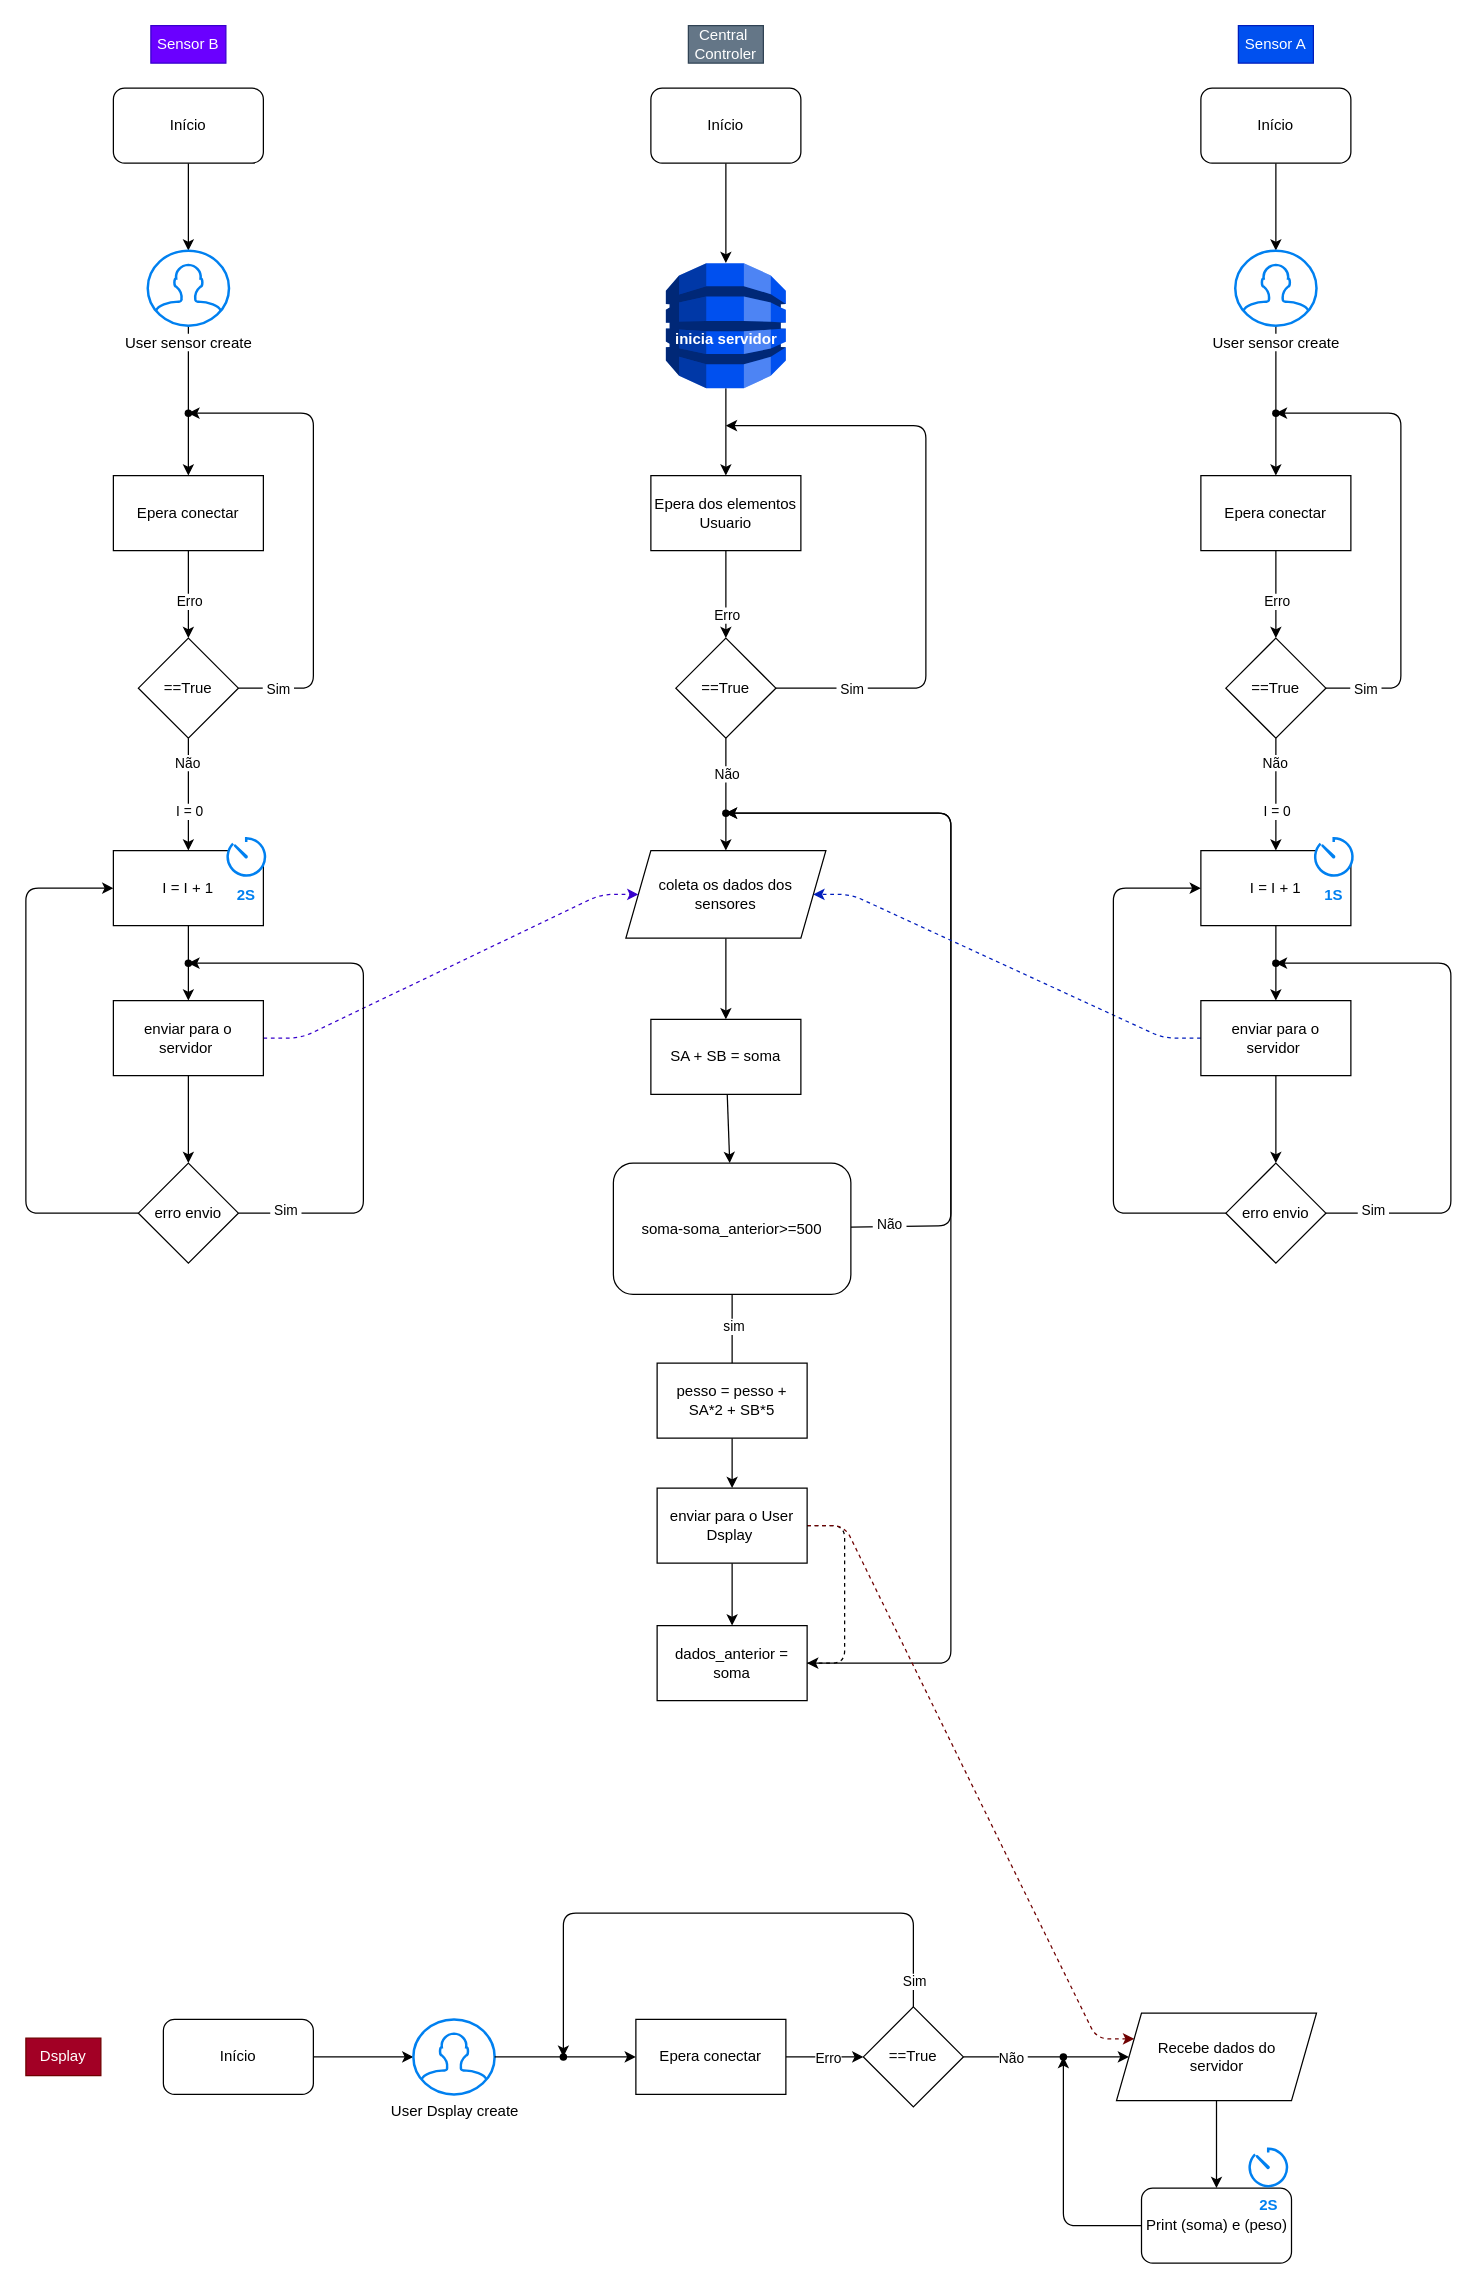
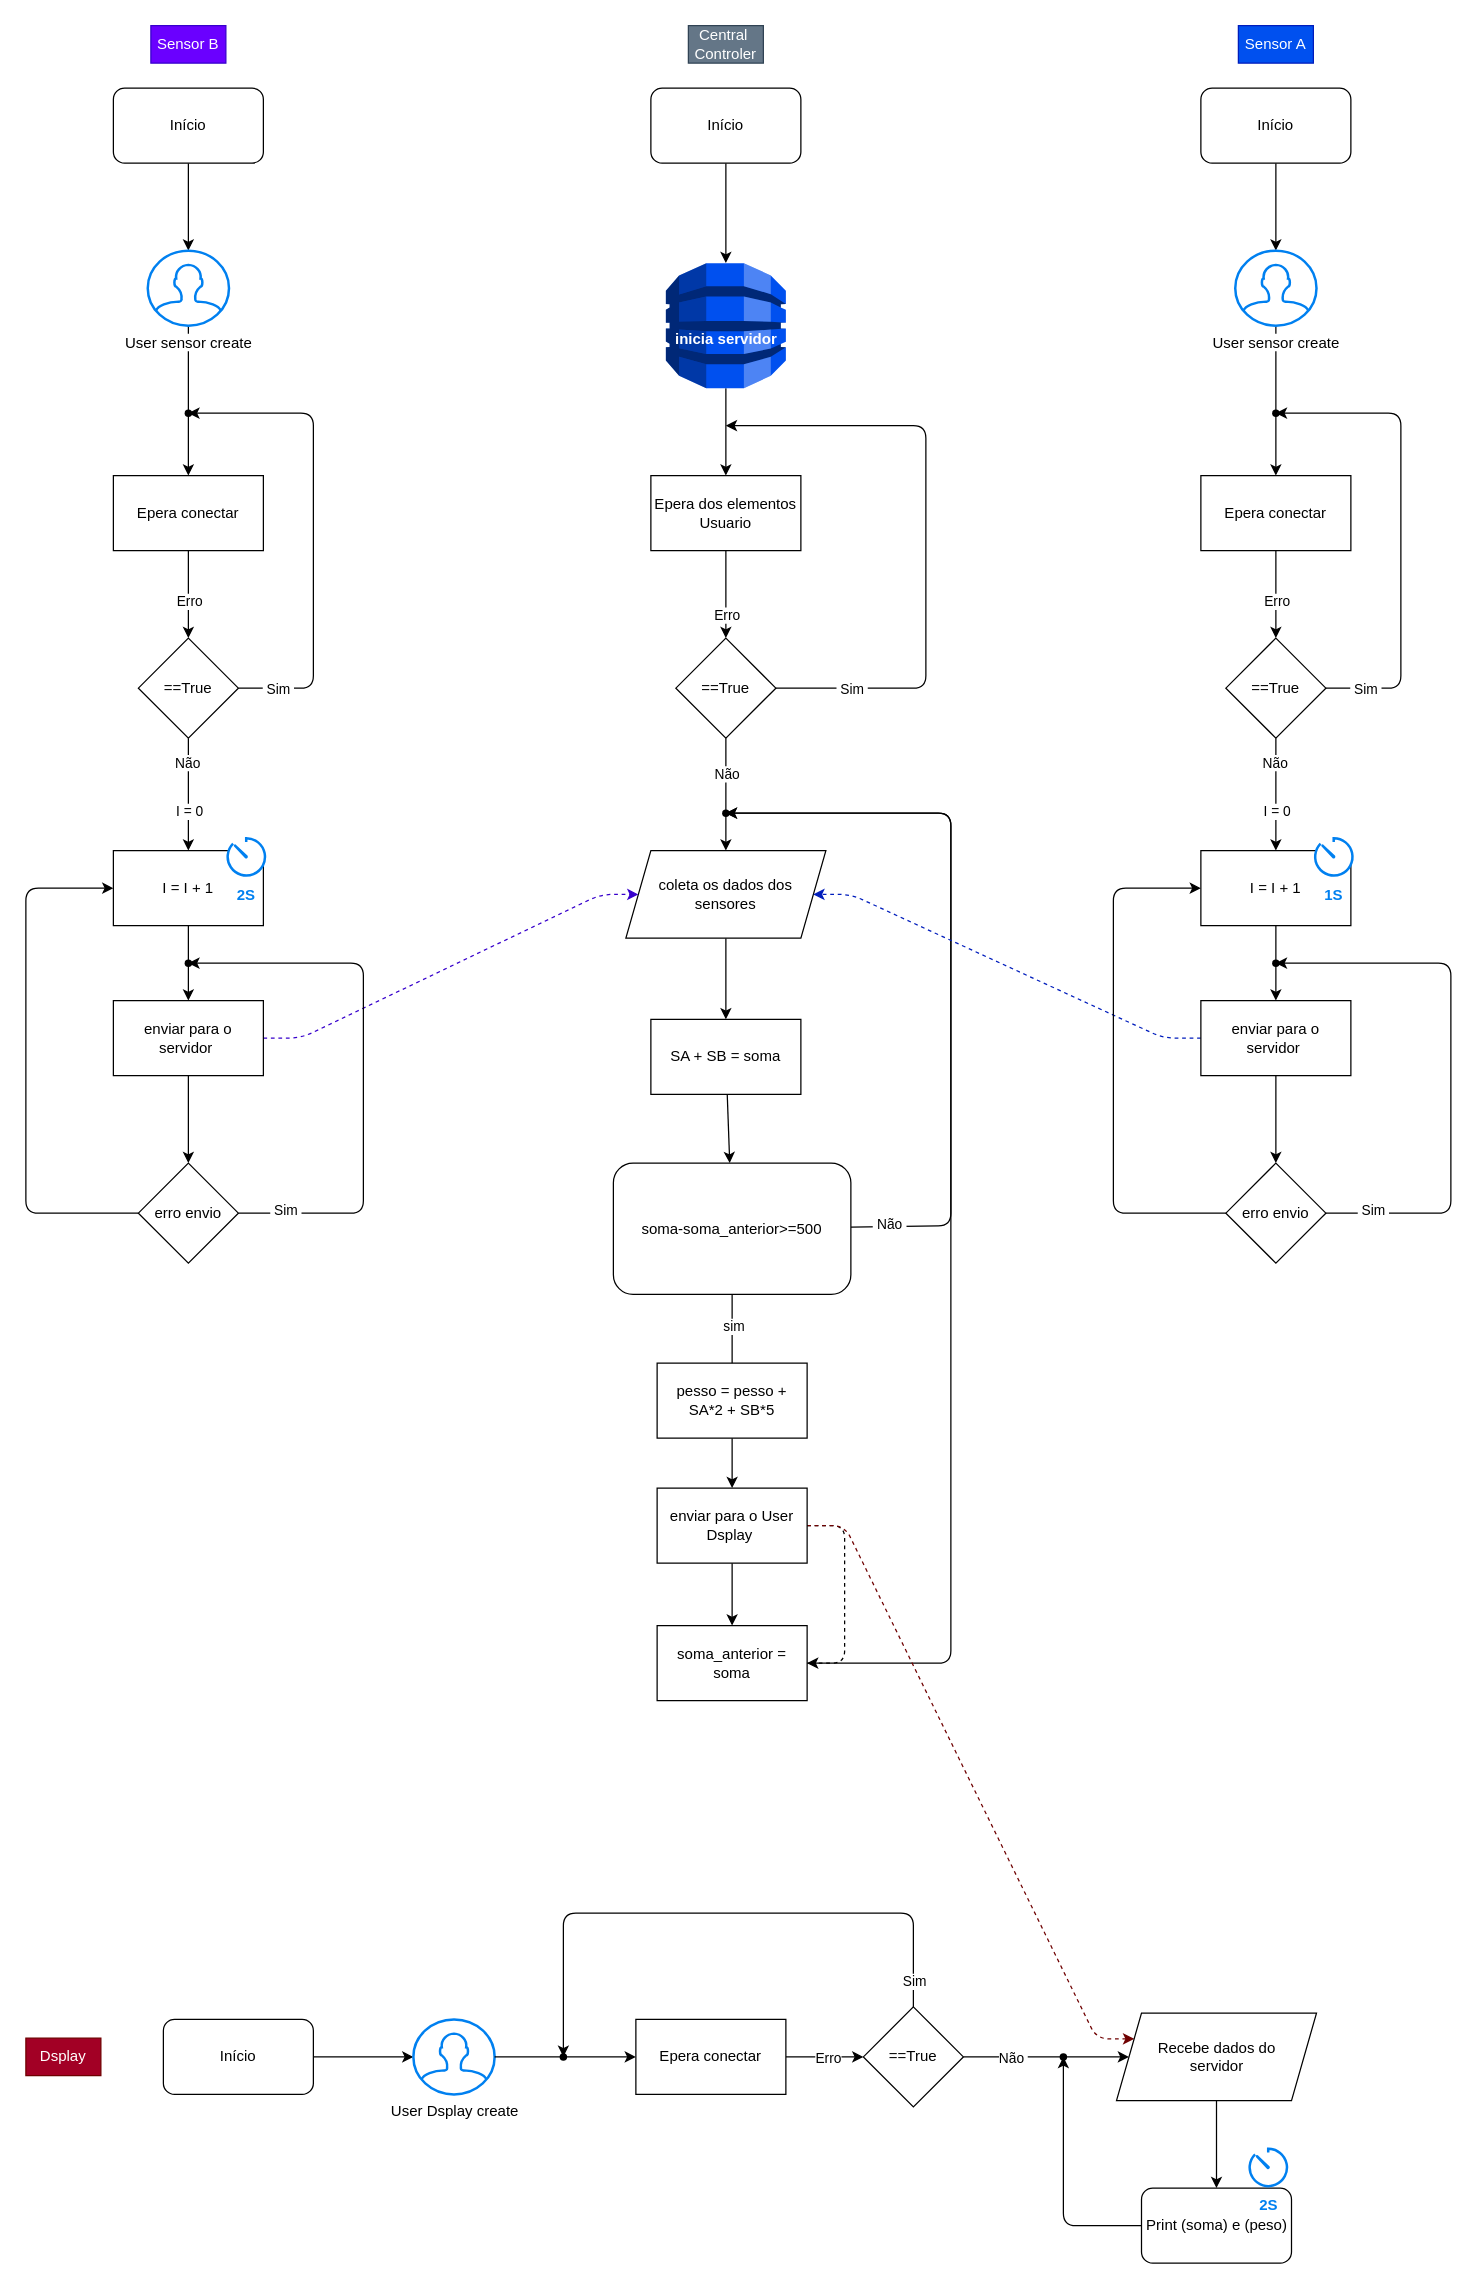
node "dados_anterior = soma": label "dados_anterior = soma" -> "soma_anterior = soma"
